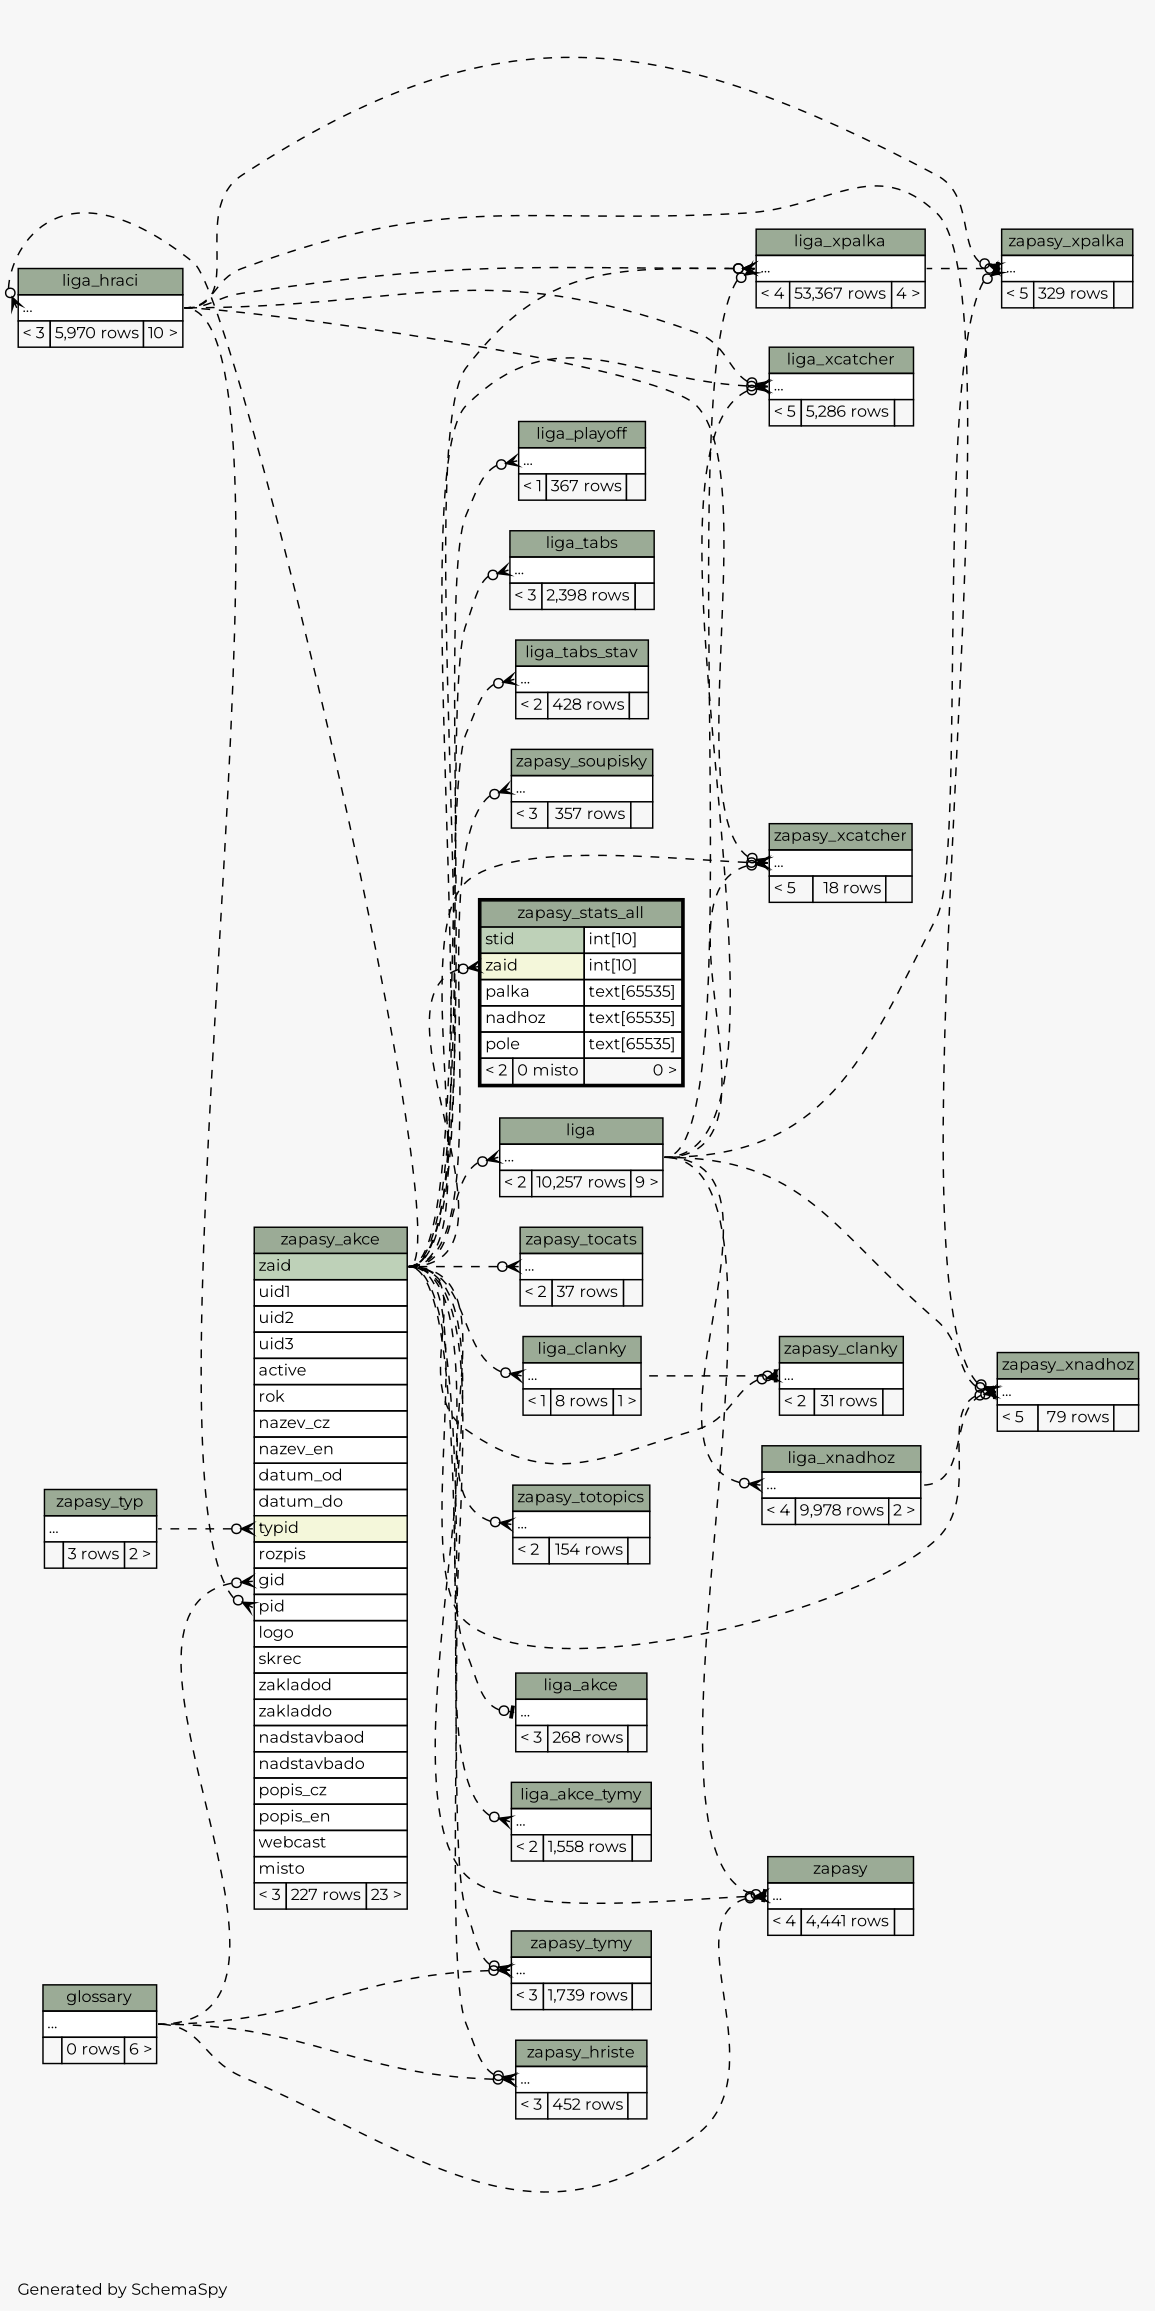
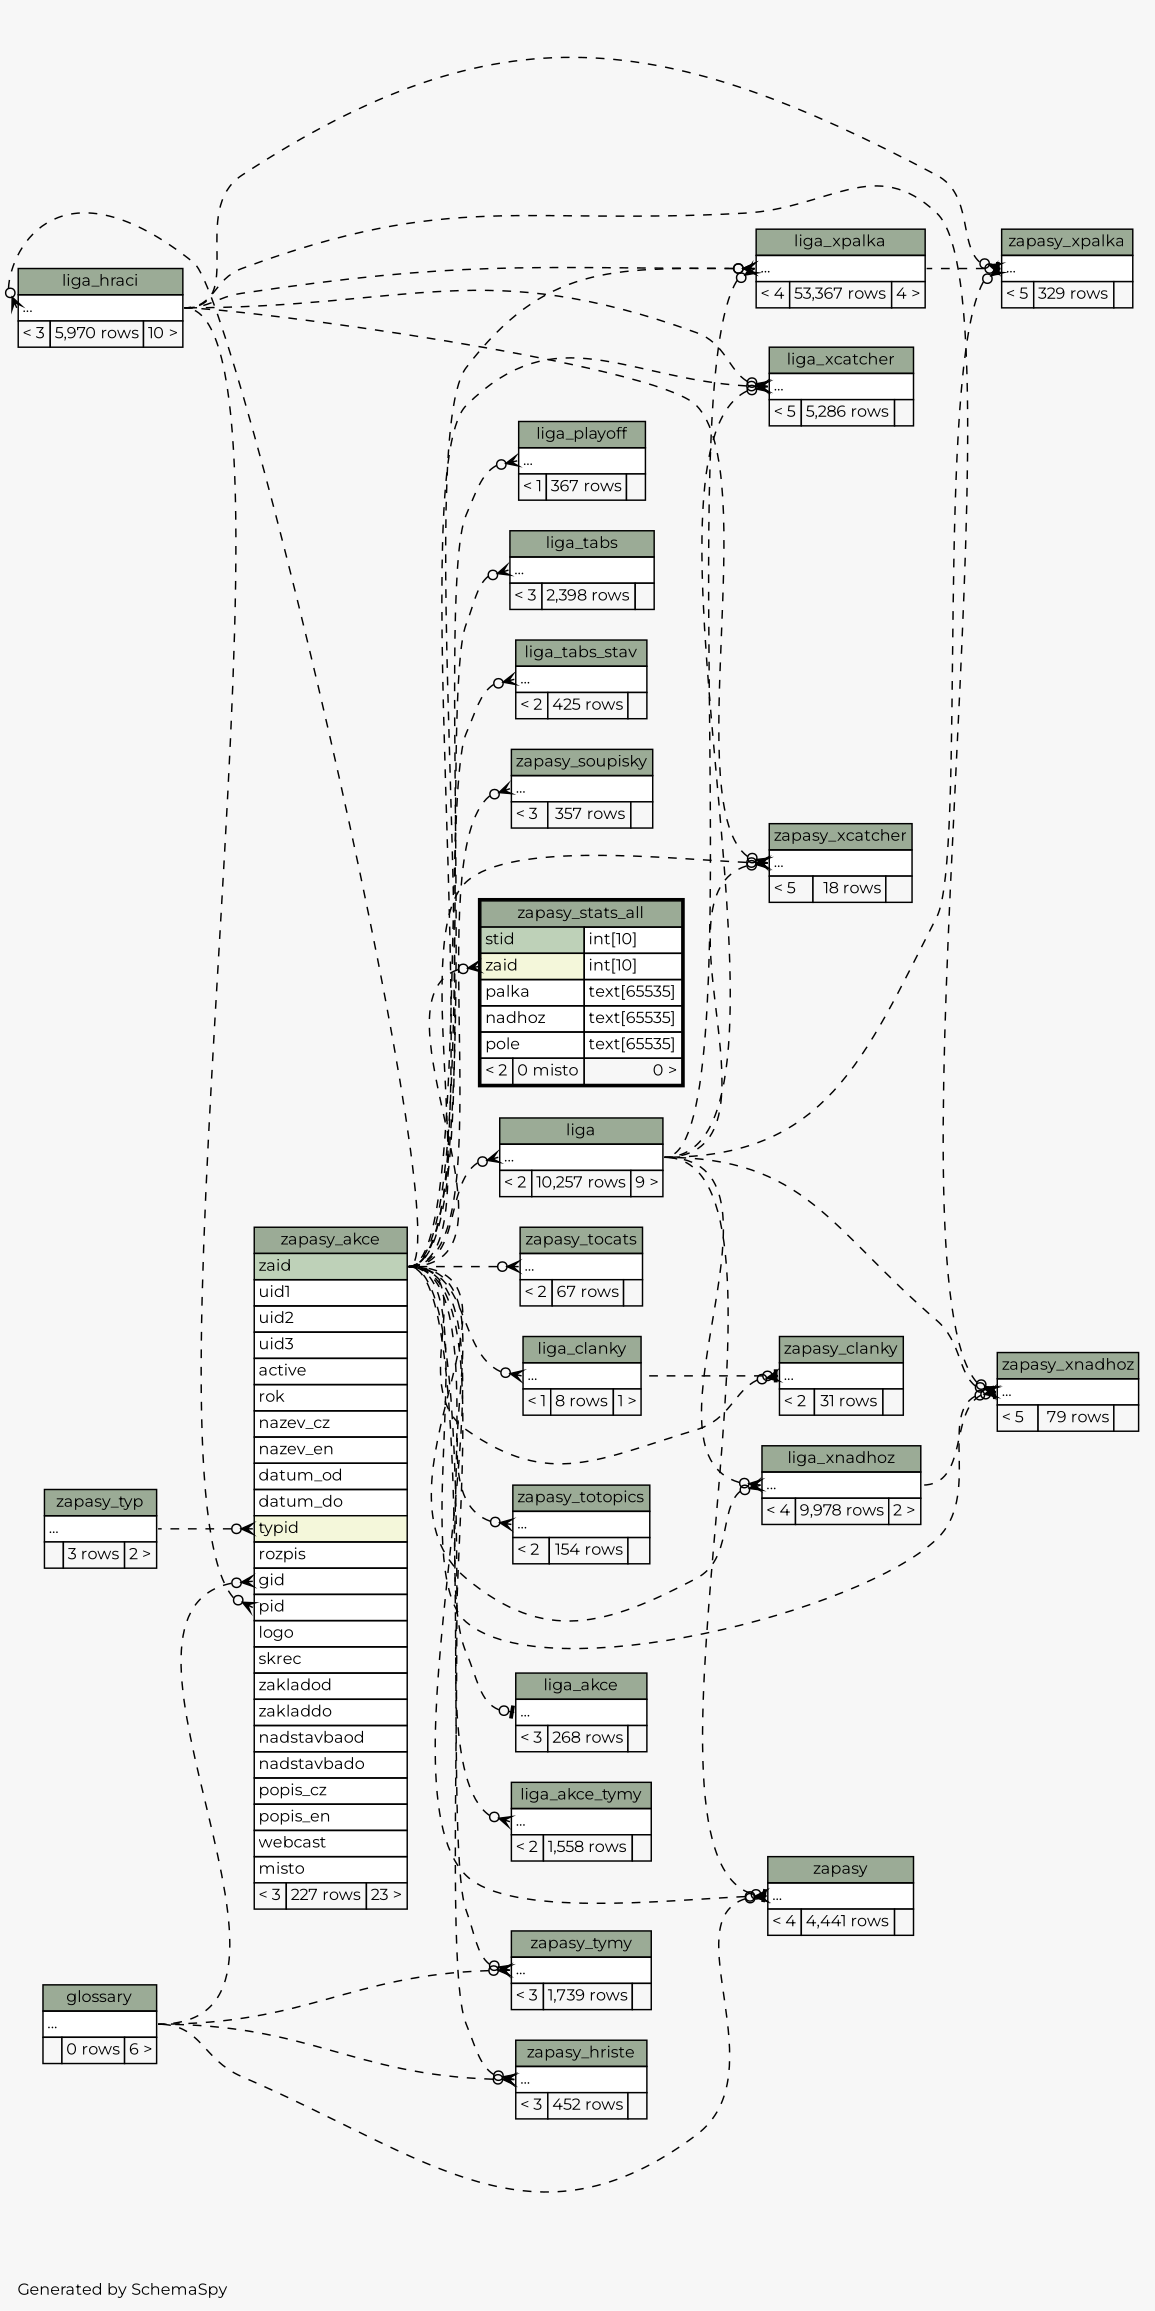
node "liga_tabs_stav": text "428 rows" -> "425 rows"
node "zapasy_tocats": text "37 rows" -> "67 rows"
edge "zapasy_akce" -> "liga_xnadhoz": added
